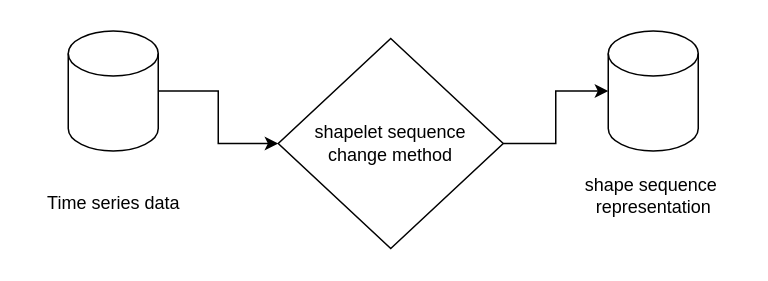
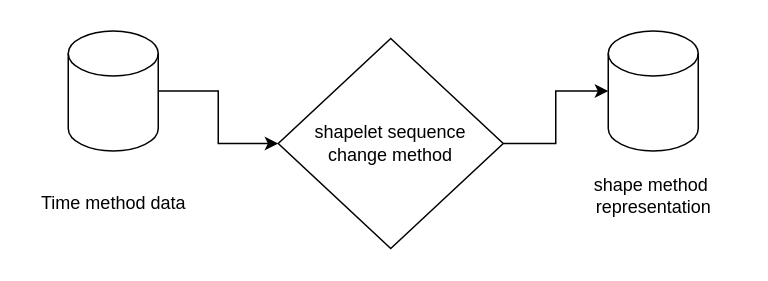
node "shape sequence representation": label "shape sequence representation" -> "shape method representation"
node "Time series data": label "Time series data" -> "Time method data"
